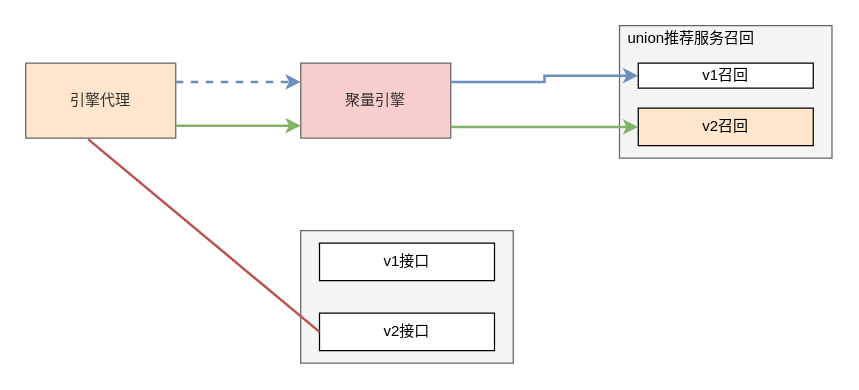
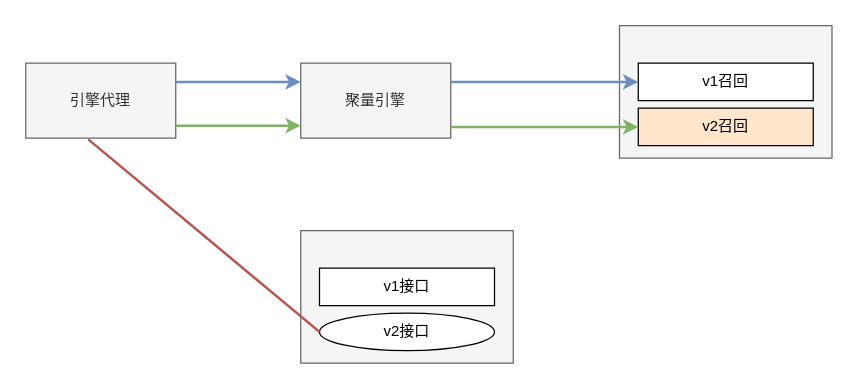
node "union推荐服务召回": removed
node "v1召回": size 175x25 -> 175x38
edge "引擎代理" -> "聚量引擎": style dashed -> solid
node "引擎代理": fillcolor #ffe6cc -> #f5f5f5
node "聚量引擎": fillcolor #f8cecc -> #f5f5f5
node "v1接口": moved (407, 262) -> (407, 287)
node "v2接口": shape rectangle -> ellipse
